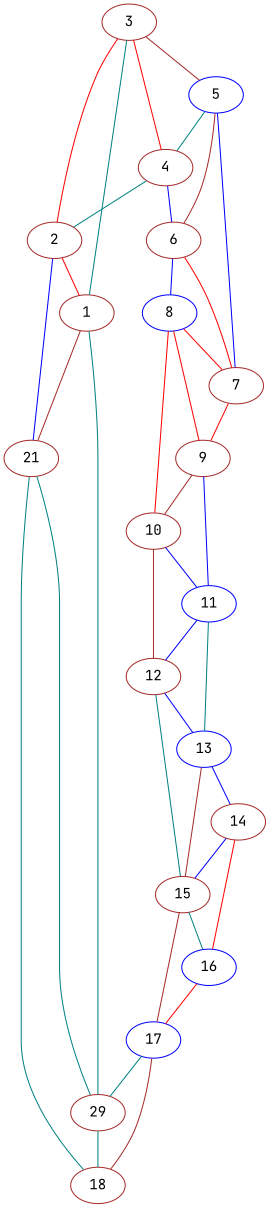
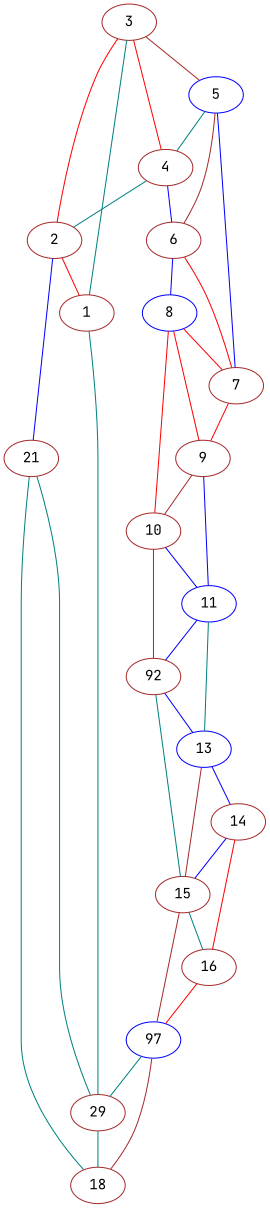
edge "1" -- "21": removed
node "12": label "12" -> "92"
node "16": color blue -> brown
node "17": label "17" -> "97"
